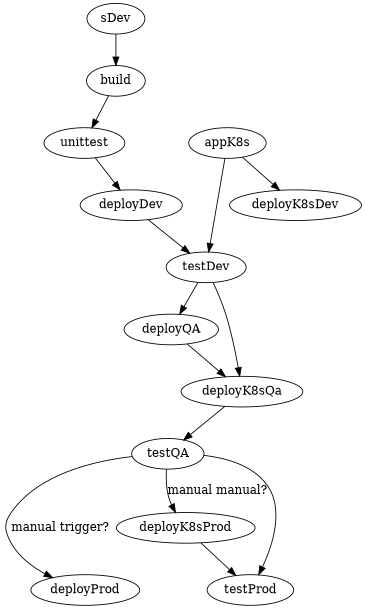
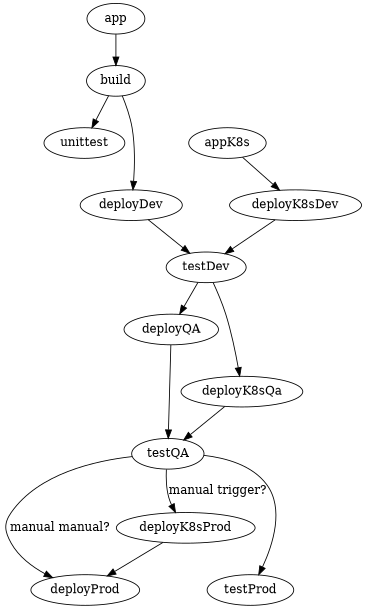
node "sDev": label "sDev" -> "app"
edge "unittest" -> "deployDev": now "build" -> "deployDev"
edge "appK8s" -> "testDev": now "deployK8sDev" -> "testDev"
edge "deployQA" -> "deployK8sQa": now "deployQA" -> "testQA"
edge "testQA" -> "deployK8sProd": label "manual manual?" -> "manual trigger?"
edge "testQA" -> "deployProd": label "manual trigger?" -> "manual manual?"
edge "deployK8sProd" -> "testProd": now "deployK8sProd" -> "deployProd"
